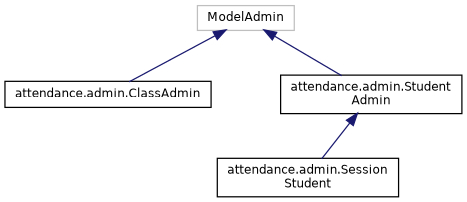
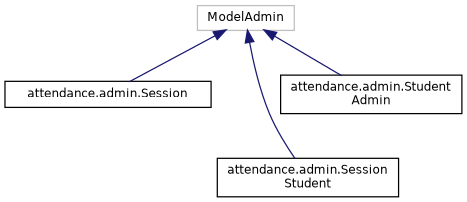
node "attendance.admin.ClassAdmin": label "attendance.admin.ClassAdmin" -> "attendance.admin.Session"
edge "attendance.admin.Session Student" -> "attendance.admin.Student Admin": now "attendance.admin.Session Student" -> "ModelAdmin"
